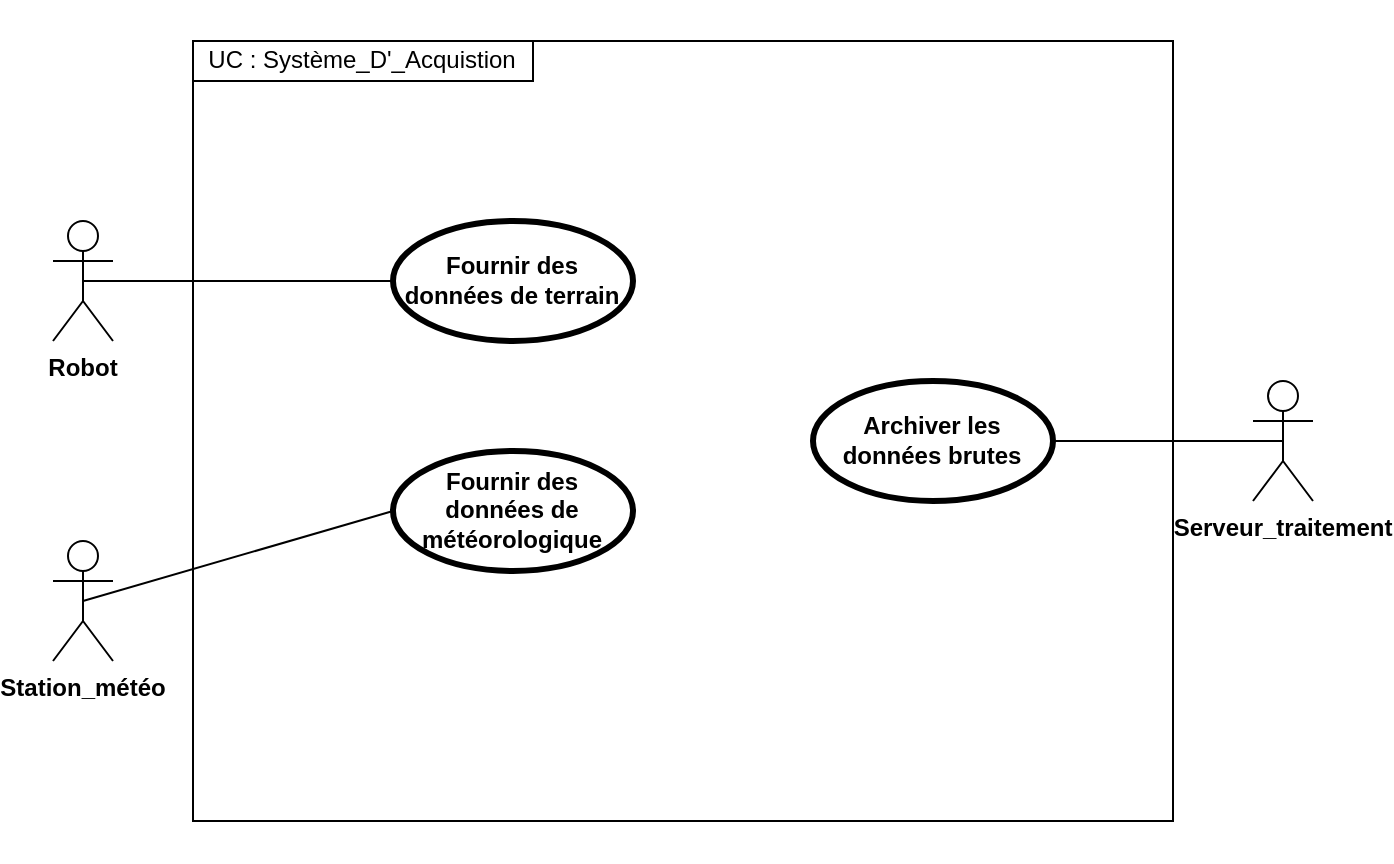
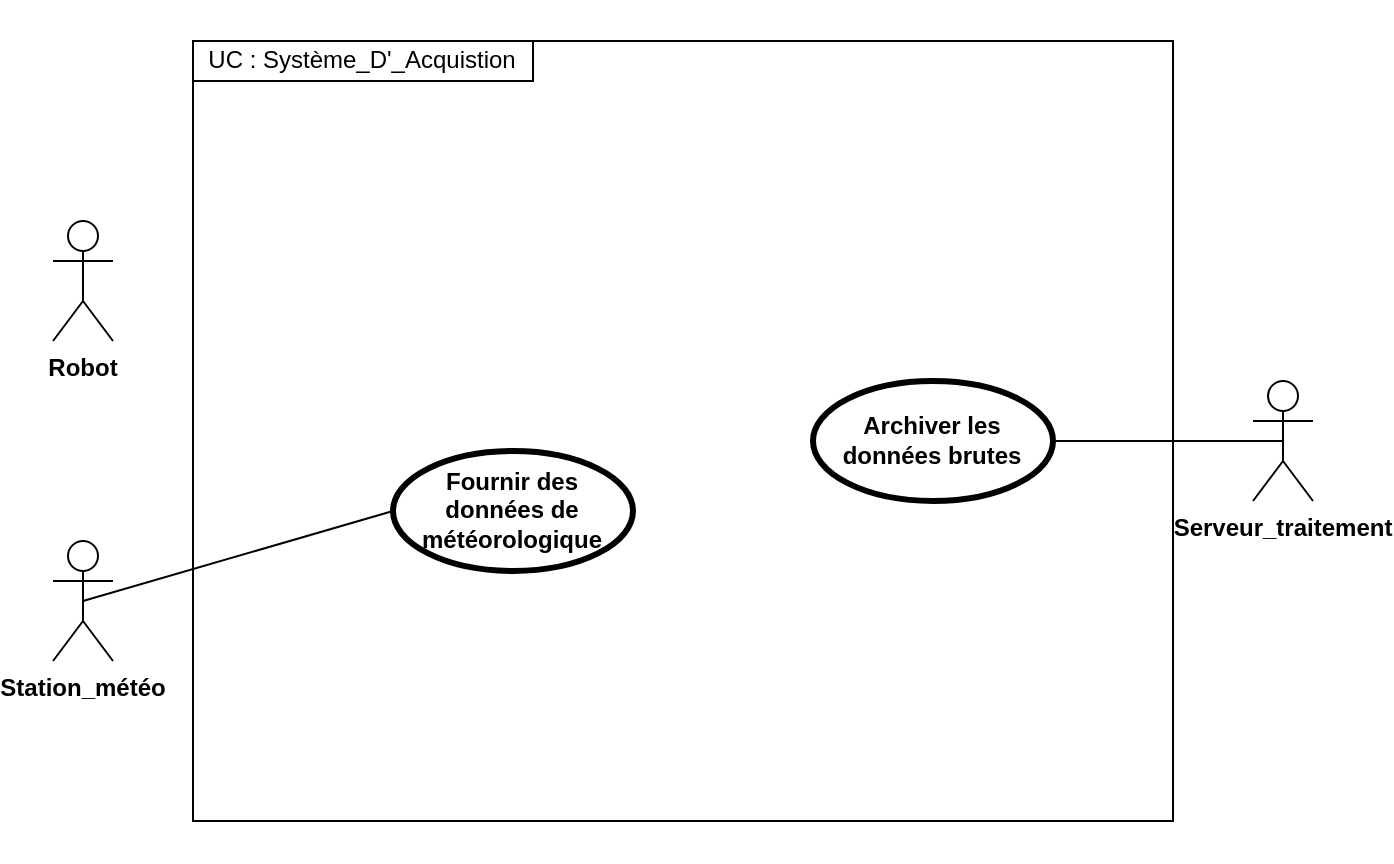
edge "Robot" -- "Fournir des données de terrain": removed
node "Fournir des données de terrain": removed
